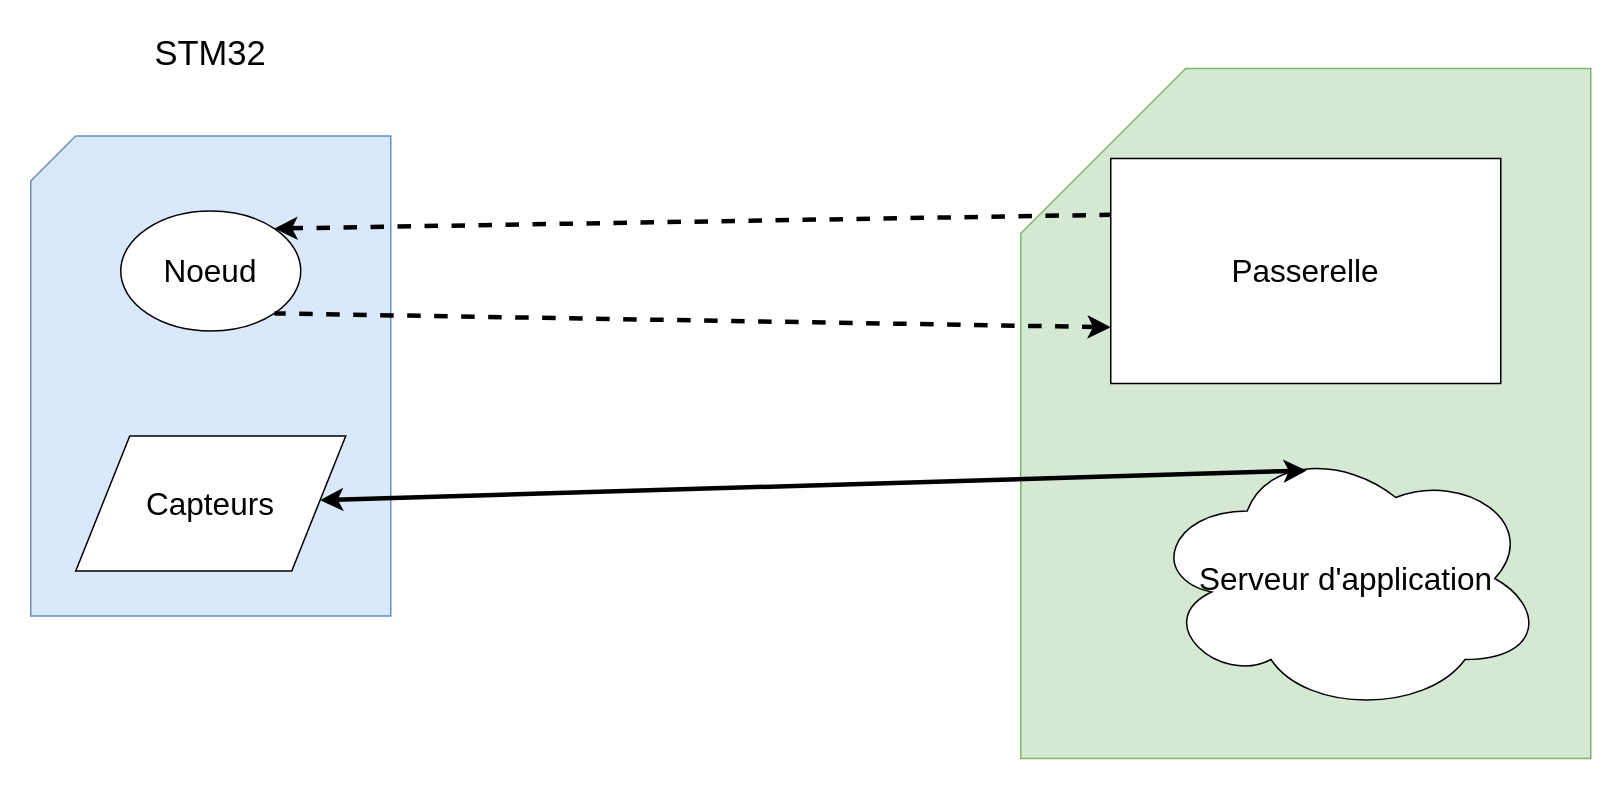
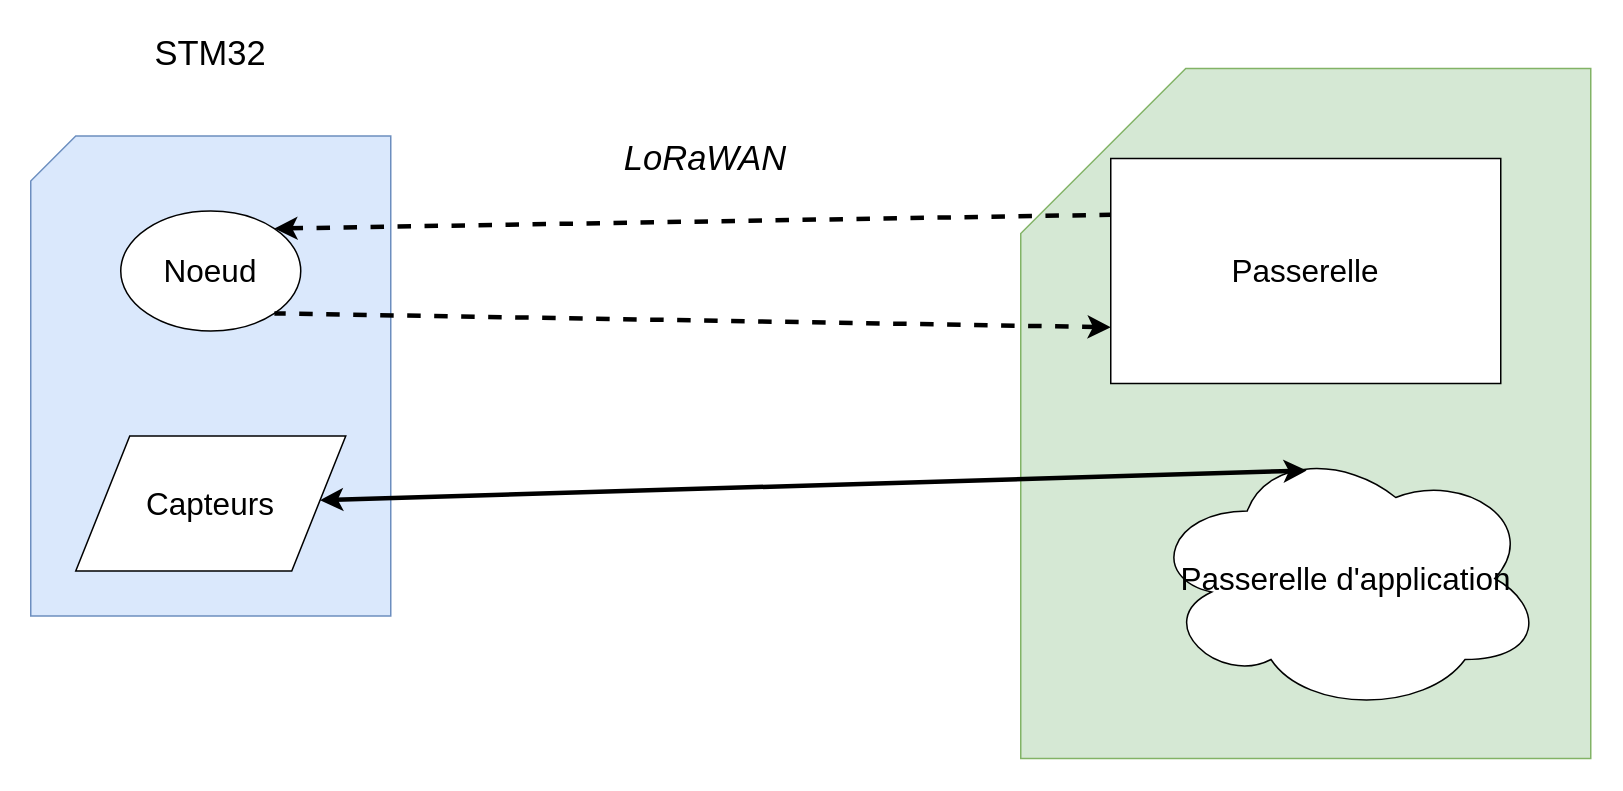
node "LoRaWAN": added
node "Serveur d'application": label "Serveur d'application" -> "Passerelle d'application"
